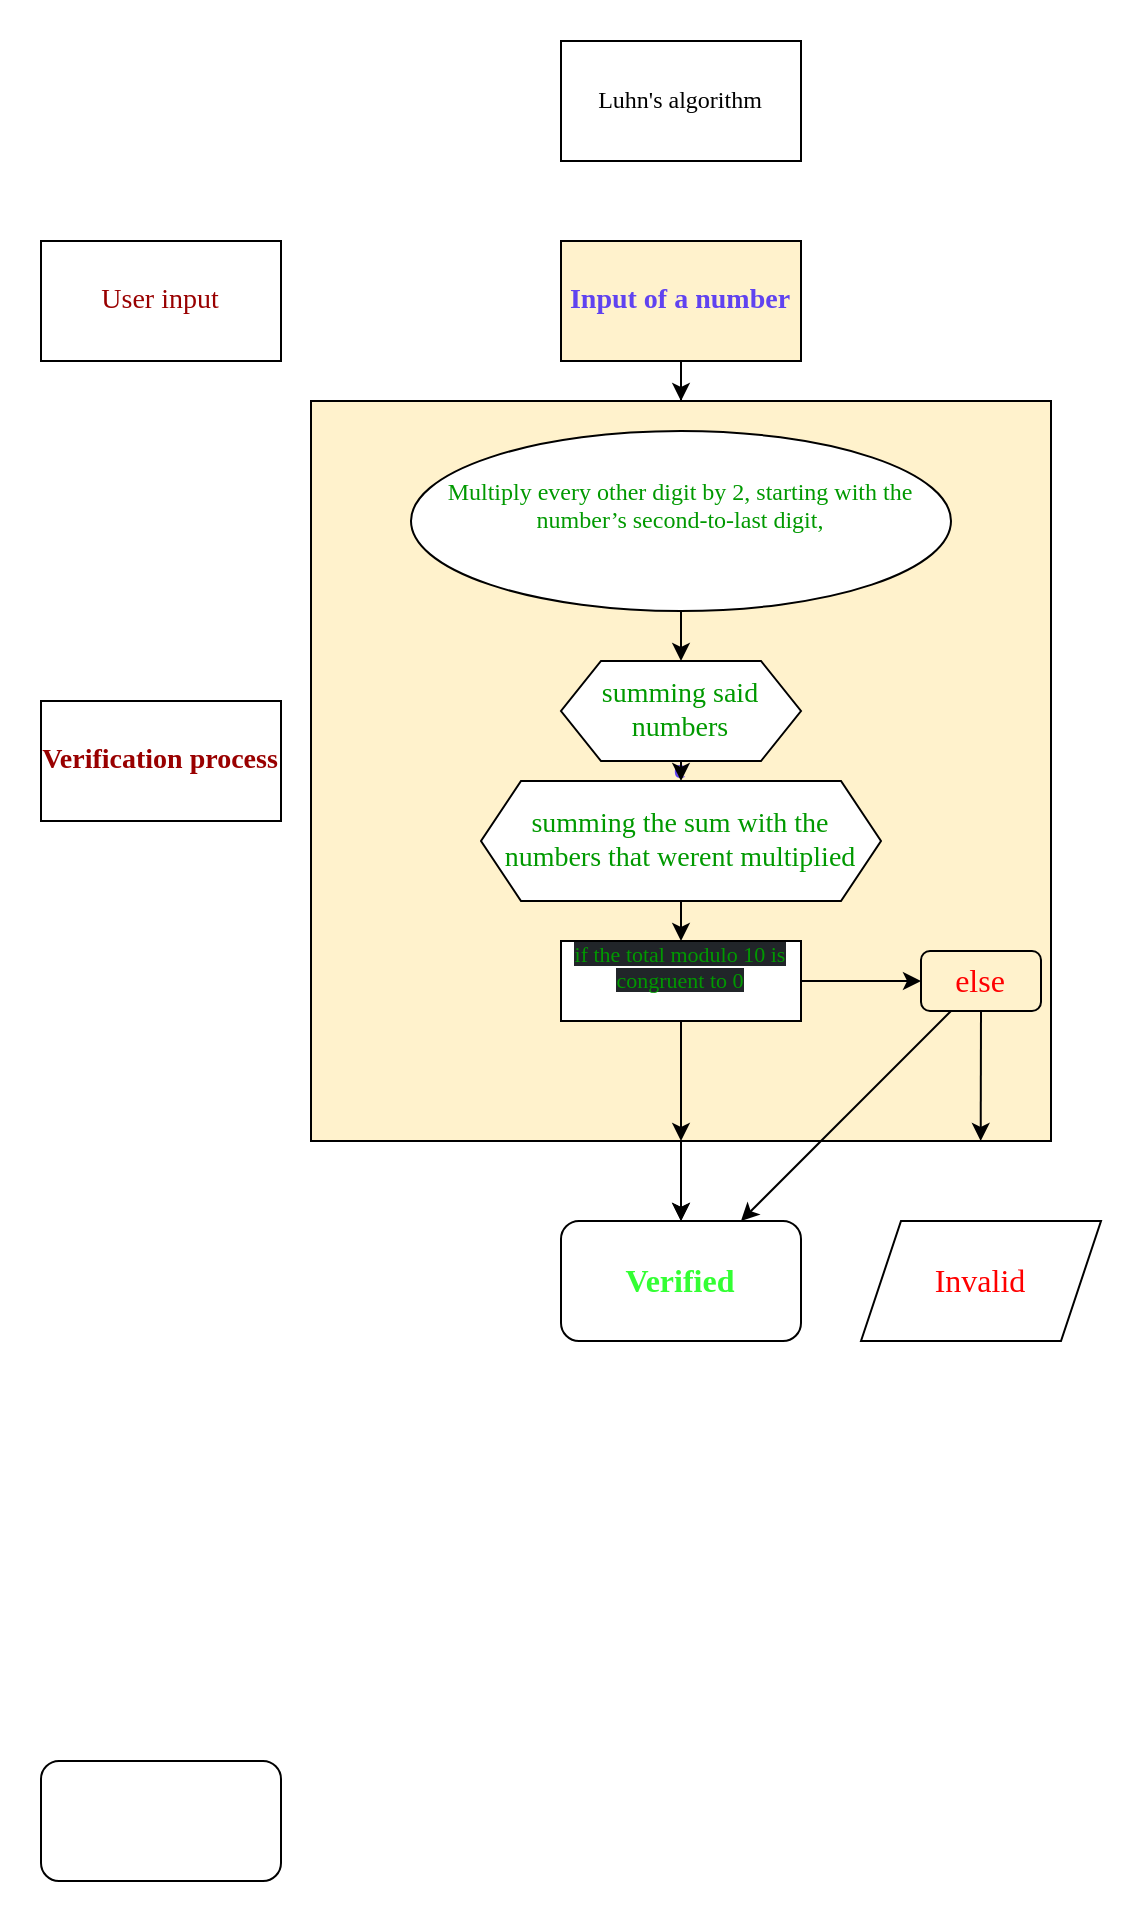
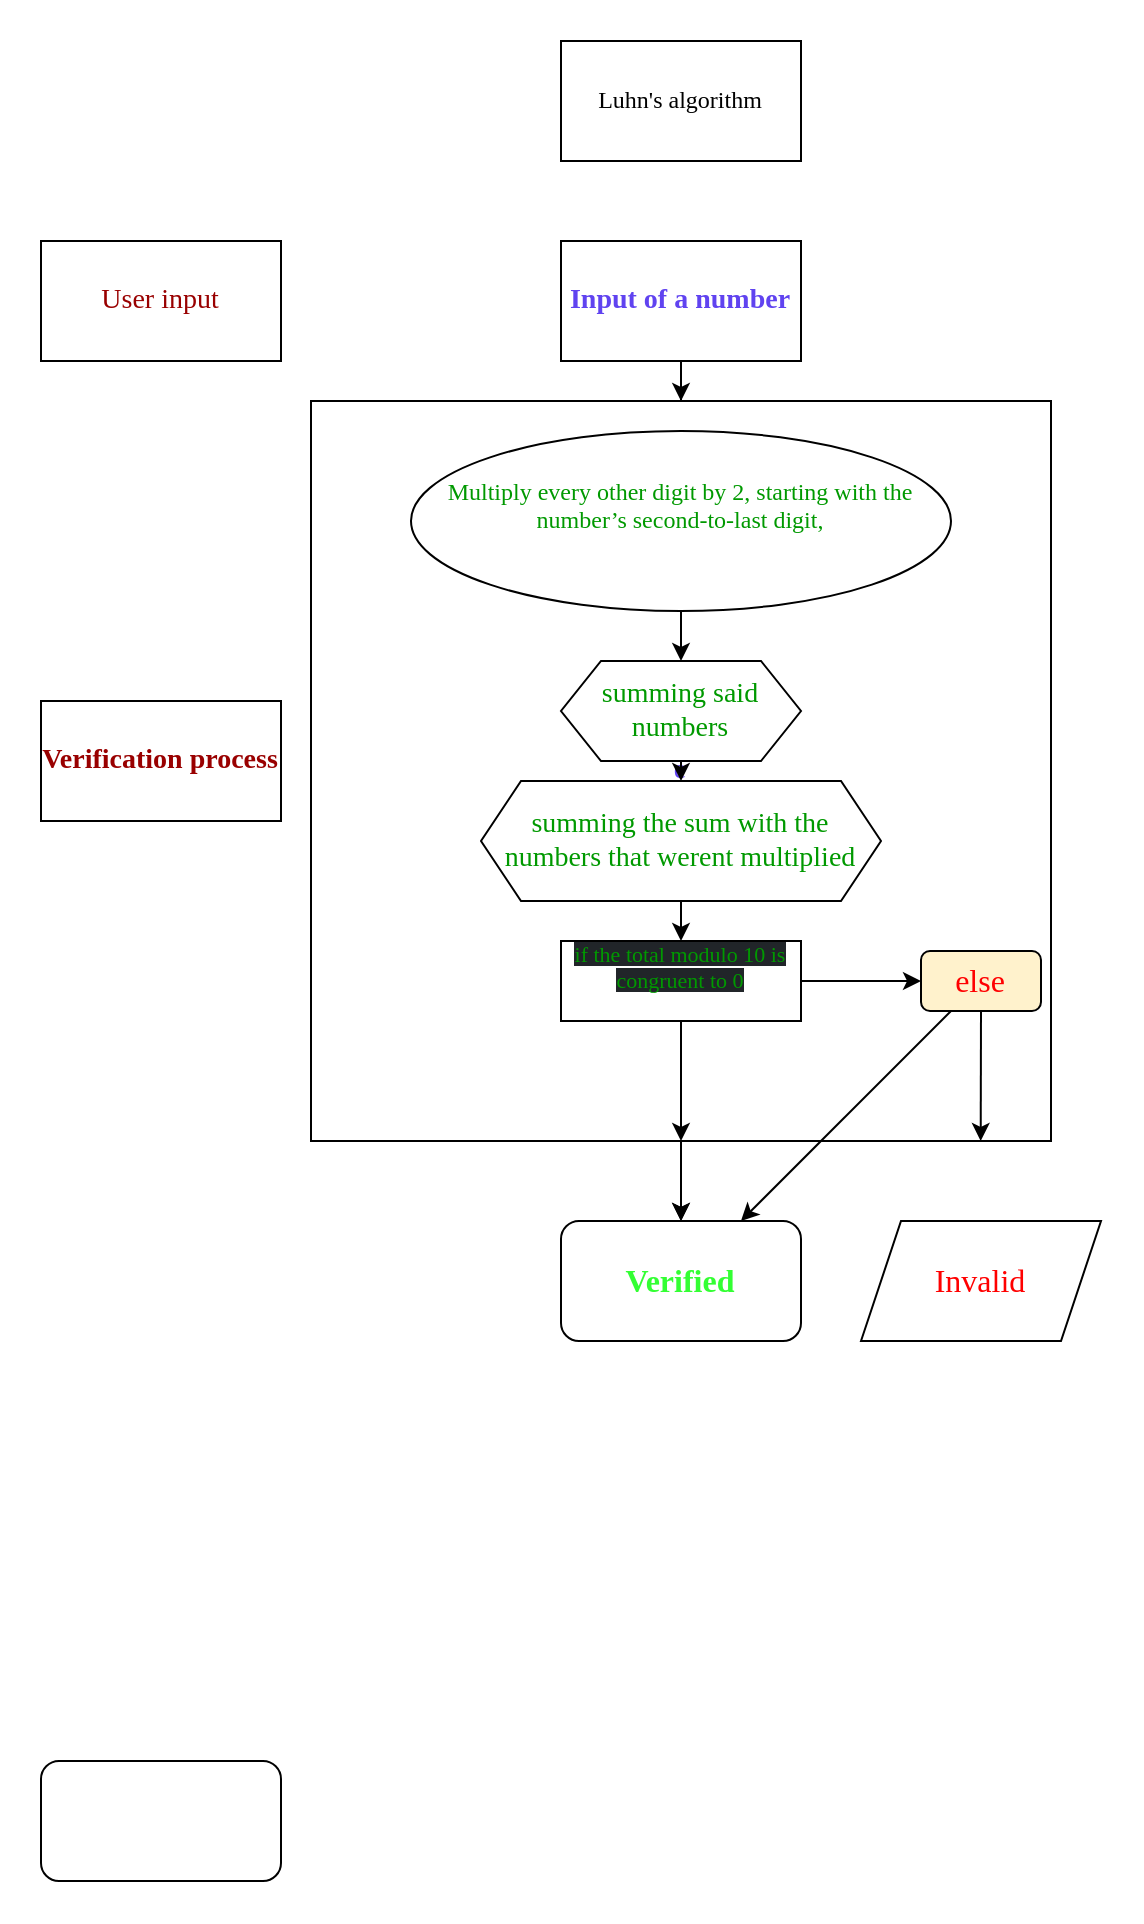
node "Input of a number": fillcolor #fff2cc -> #ffffff
node "e": fillcolor #fff2cc -> #ffffff
